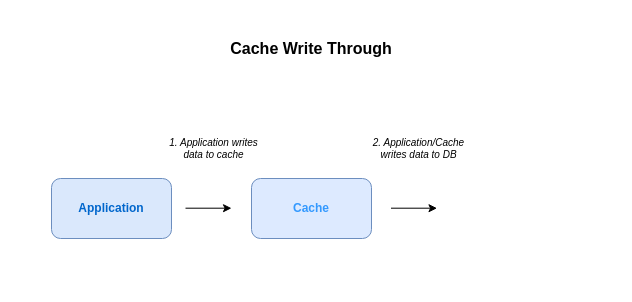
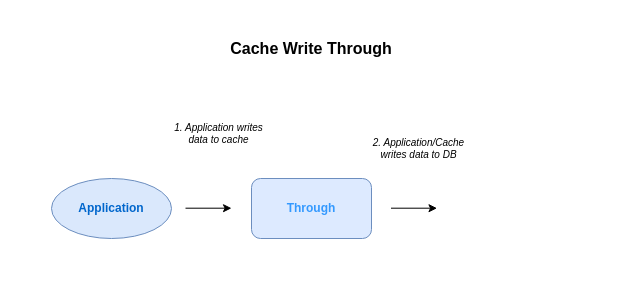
node "1. Application writes data to cache": moved (214, 149) -> (219, 134)
node "Application": shape rounded rectangle -> ellipse
node "Cache": label "Cache" -> "Through"
